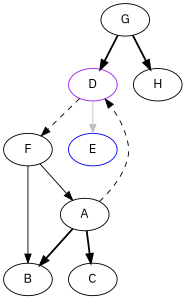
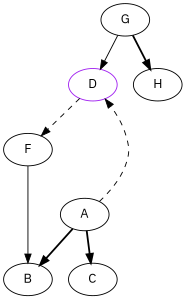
edge "G" -> "D": style bold -> solid
node "E": removed
edge "F" -> "A": removed
